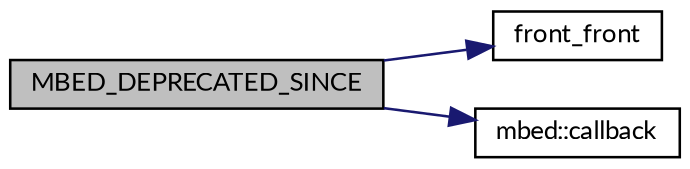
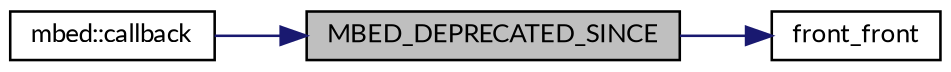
edge "MBED_DEPRECATED_SINCE" -> "mbed::callback": reversed
